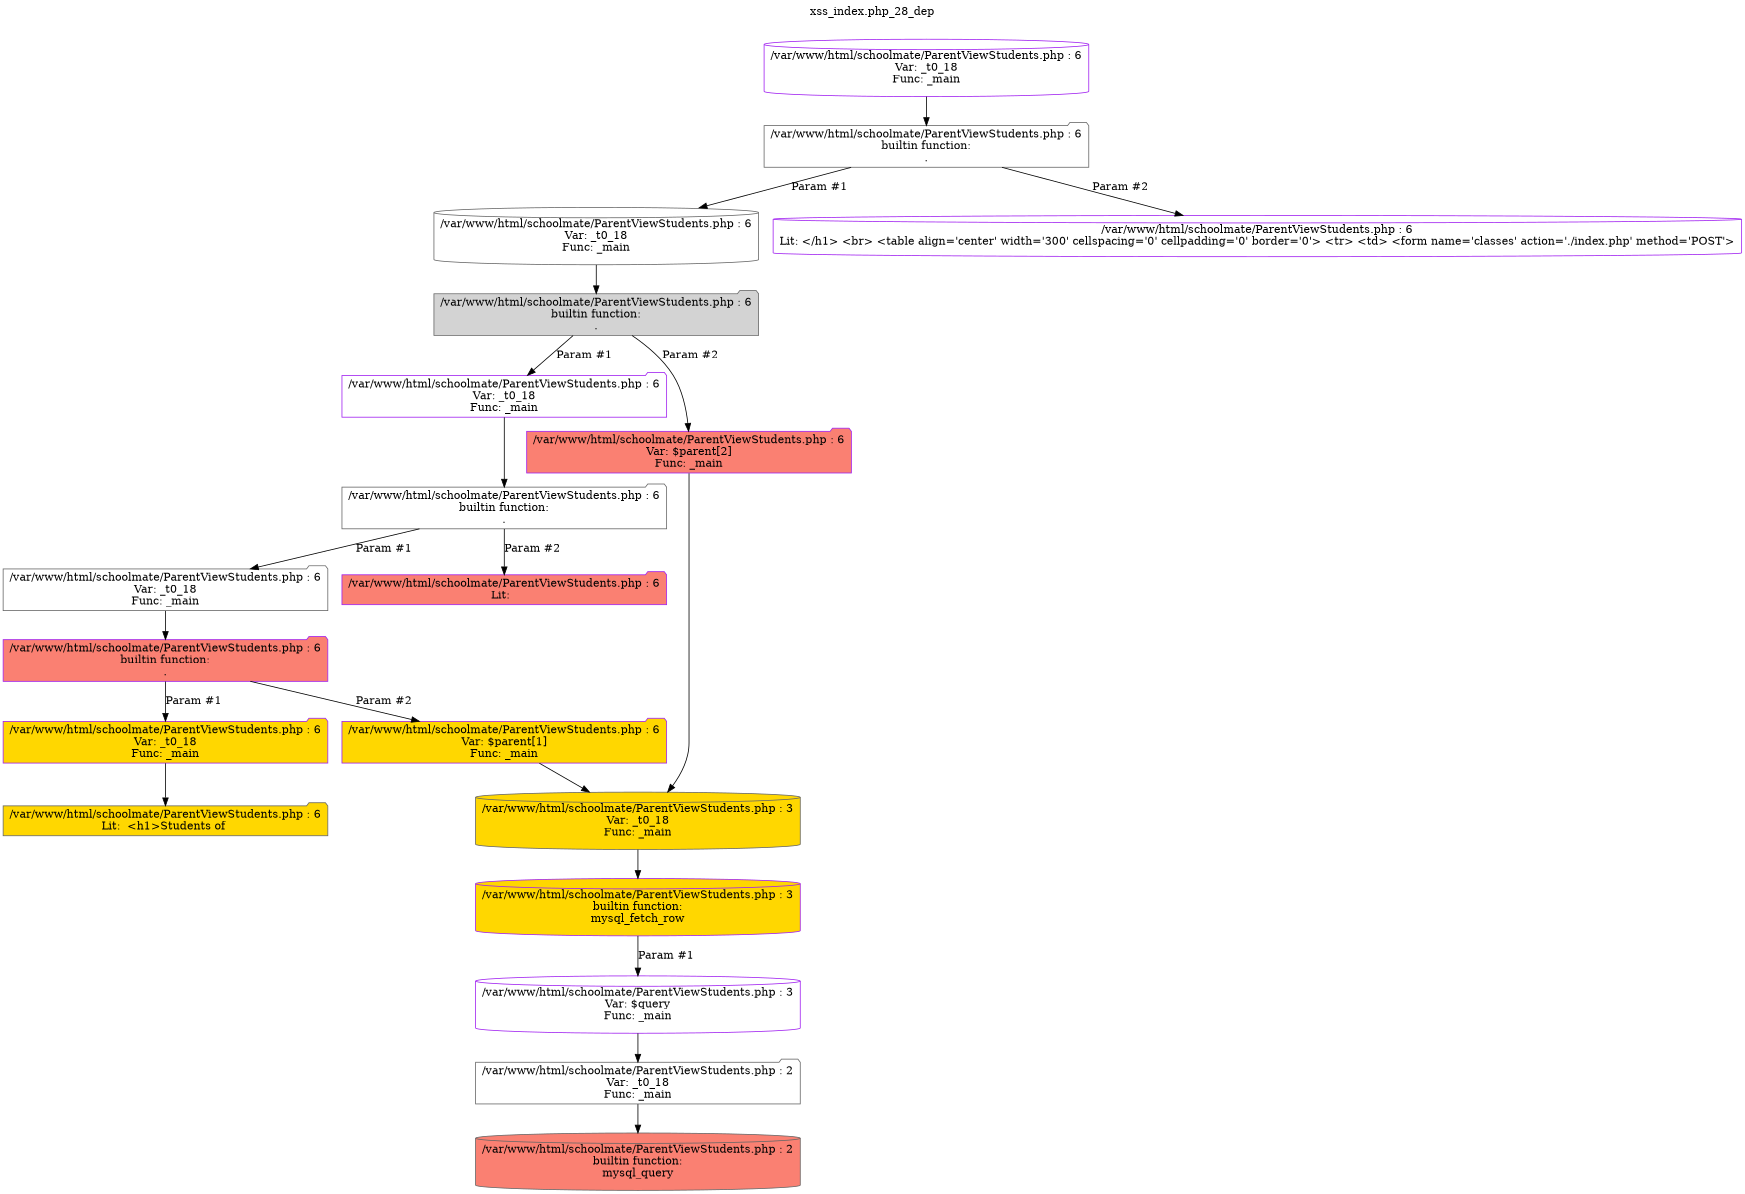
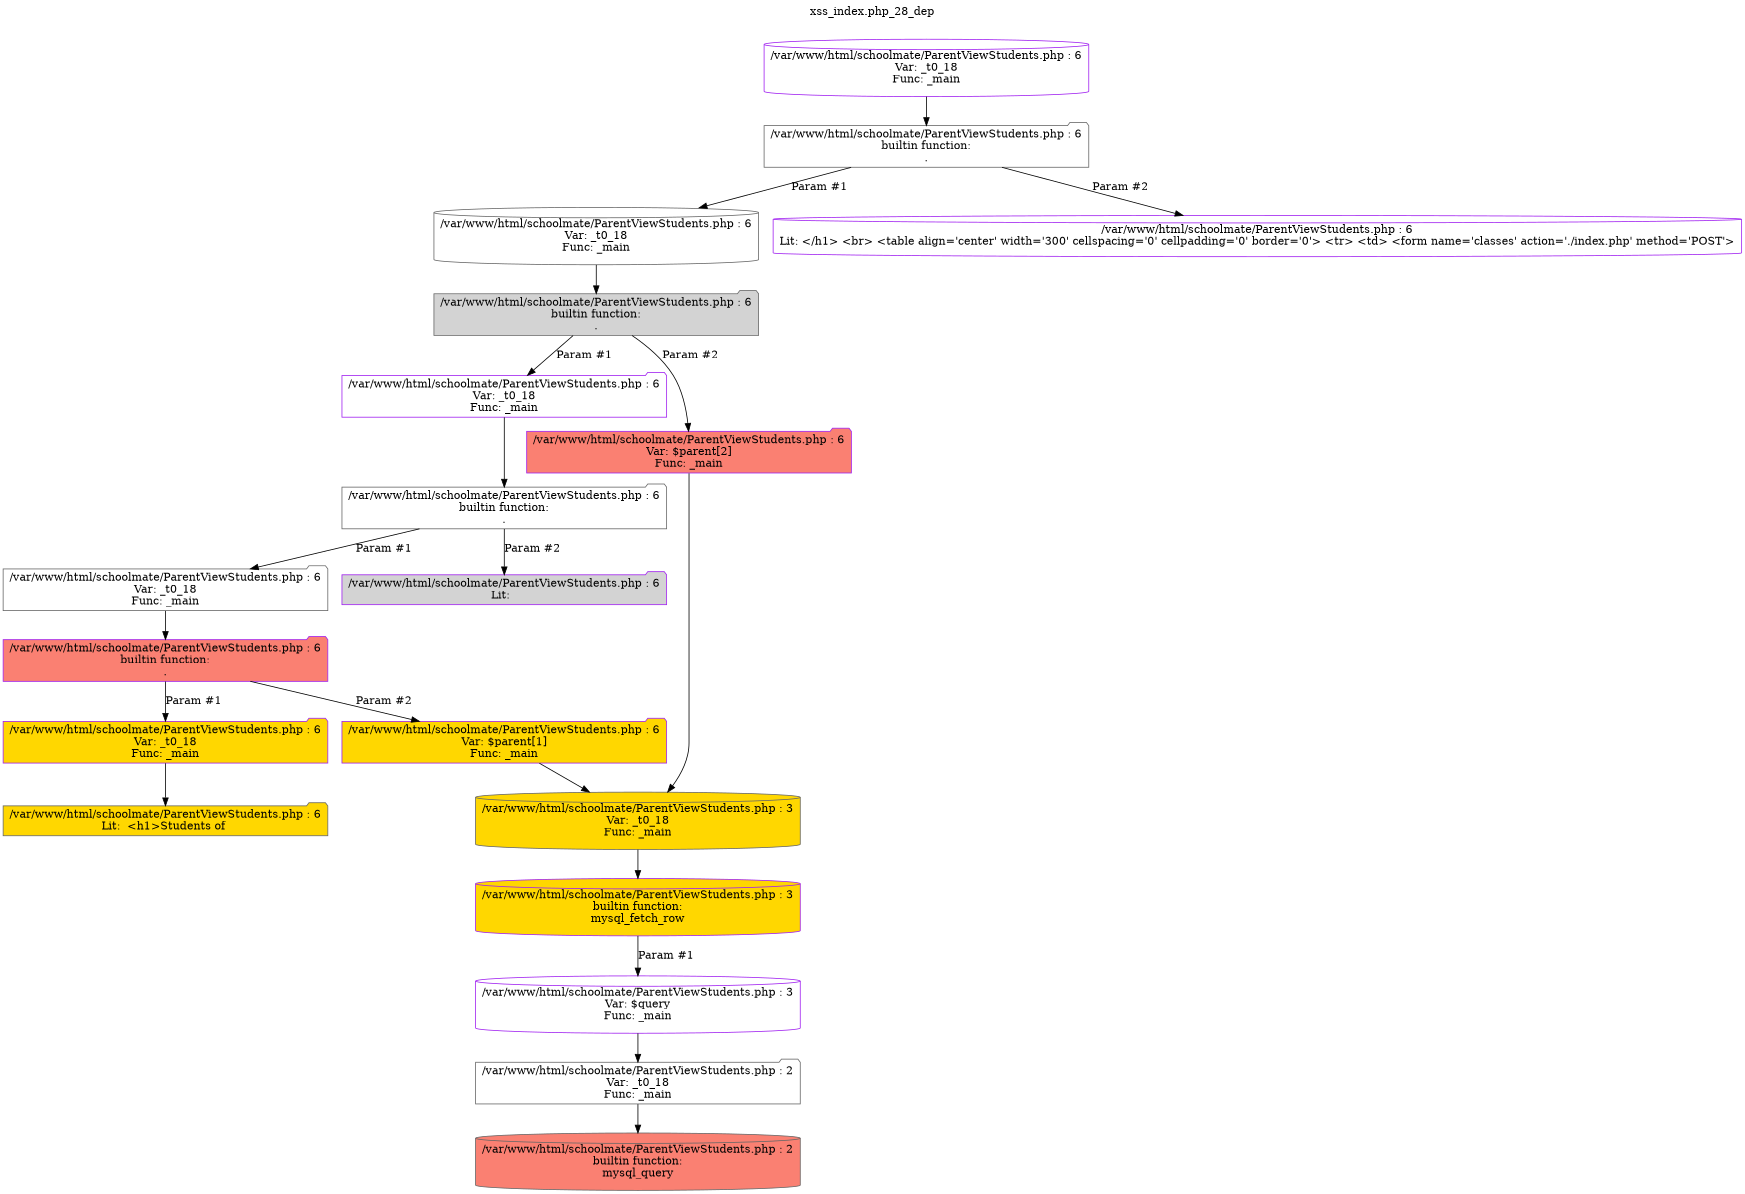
node "/var/www/html/schoolmate/ParentViewStudents.php : 6 Lit:": fillcolor salmon -> lightgrey
